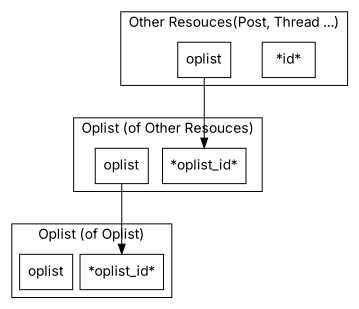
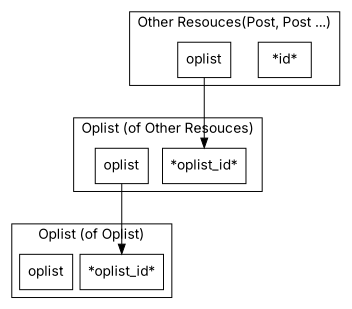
cluster "Other Resouces(Post, Thread ...)": label "Other Resouces(Post, Thread ...)" -> "Other Resouces(Post, Post ...)"
